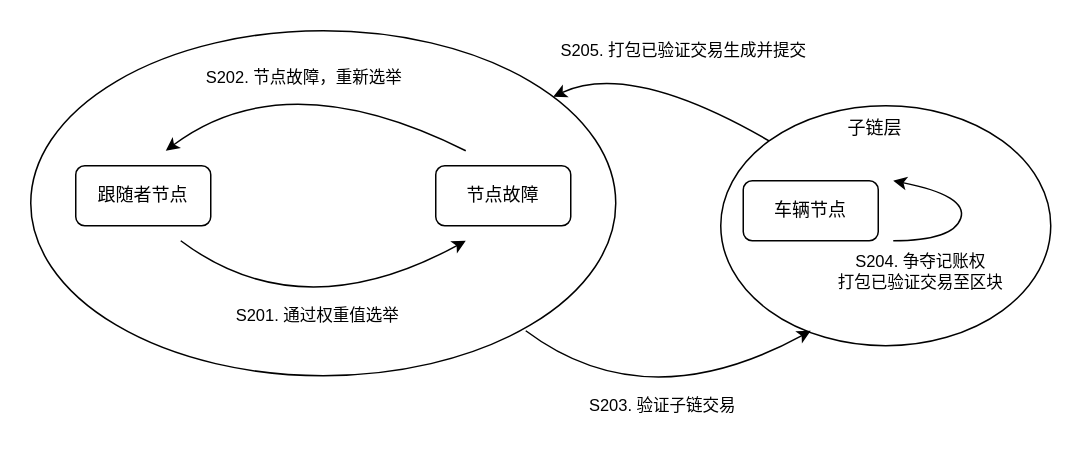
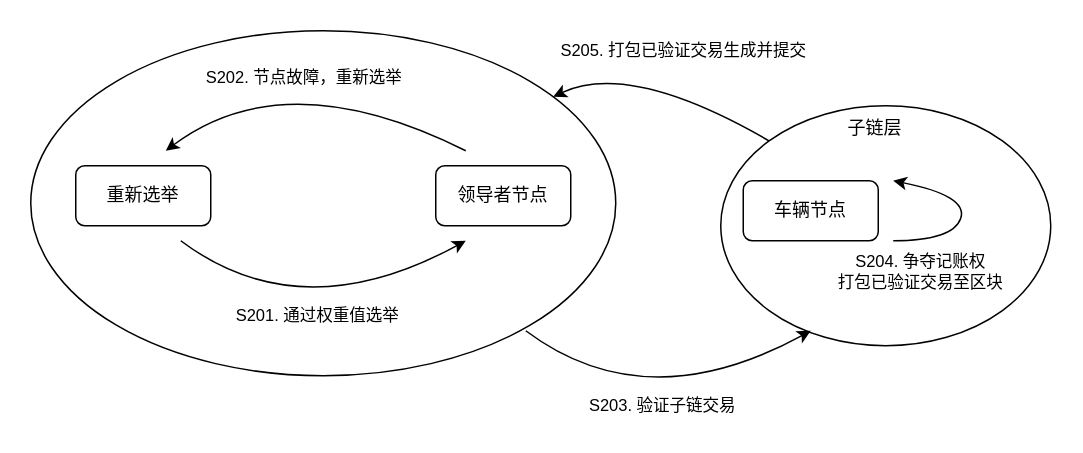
node "跟随者节点": label "跟随者节点" -> "重新选举"
node "节点故障": label "节点故障" -> "领导者节点"
